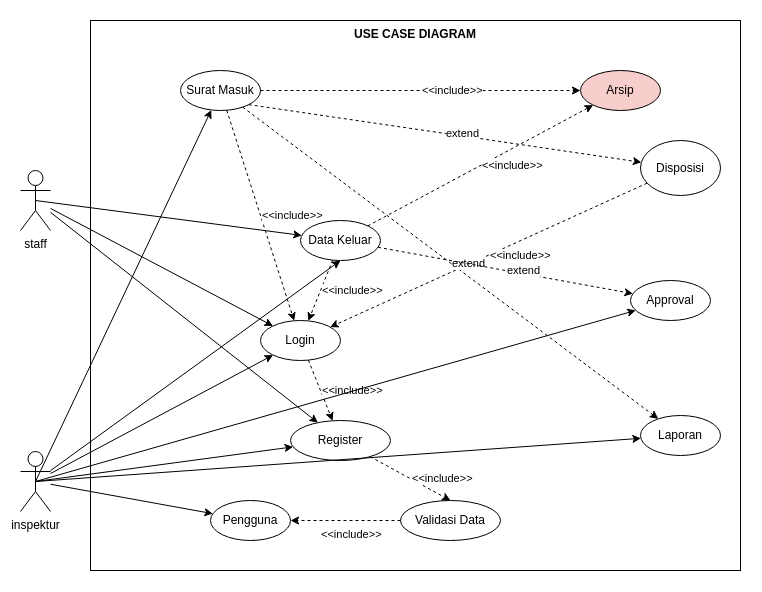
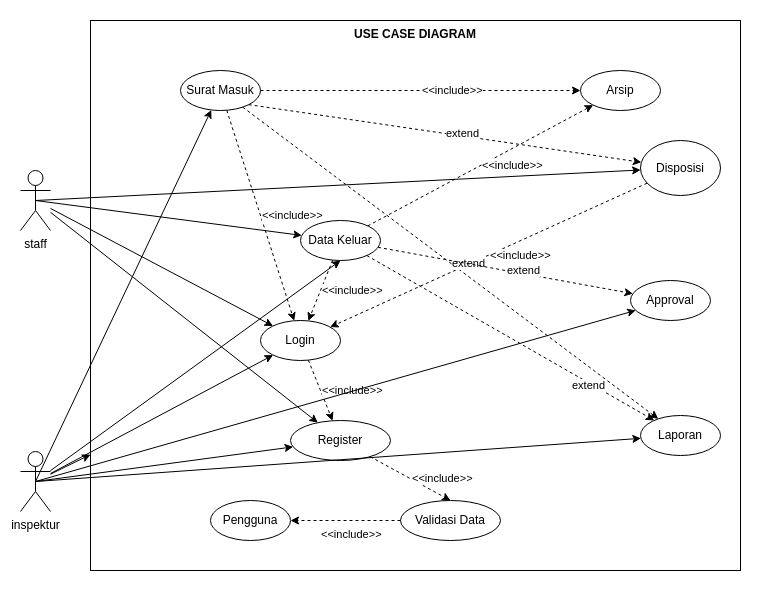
node "Arsip": fillcolor #f8cecc -> #ffffff
edge "staff" -> "Disposisi": added
edge "Data Keluar" -> "Laporan": added, label "extend"
edge "inspektur" -> "Pengguna": now "inspektur" -> "USE CASE DIAGRAM"
